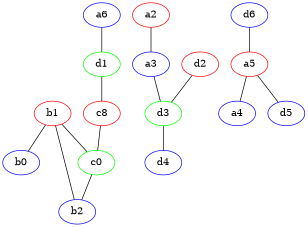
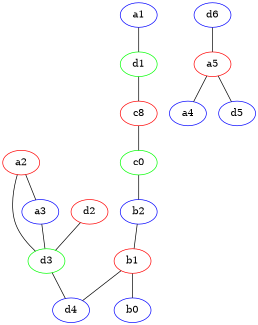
node "a6": label "a6" -> "a1"
edge "b1" -- "c0": now "b1" -- "d4"
edge "a2" -- "d3": added
